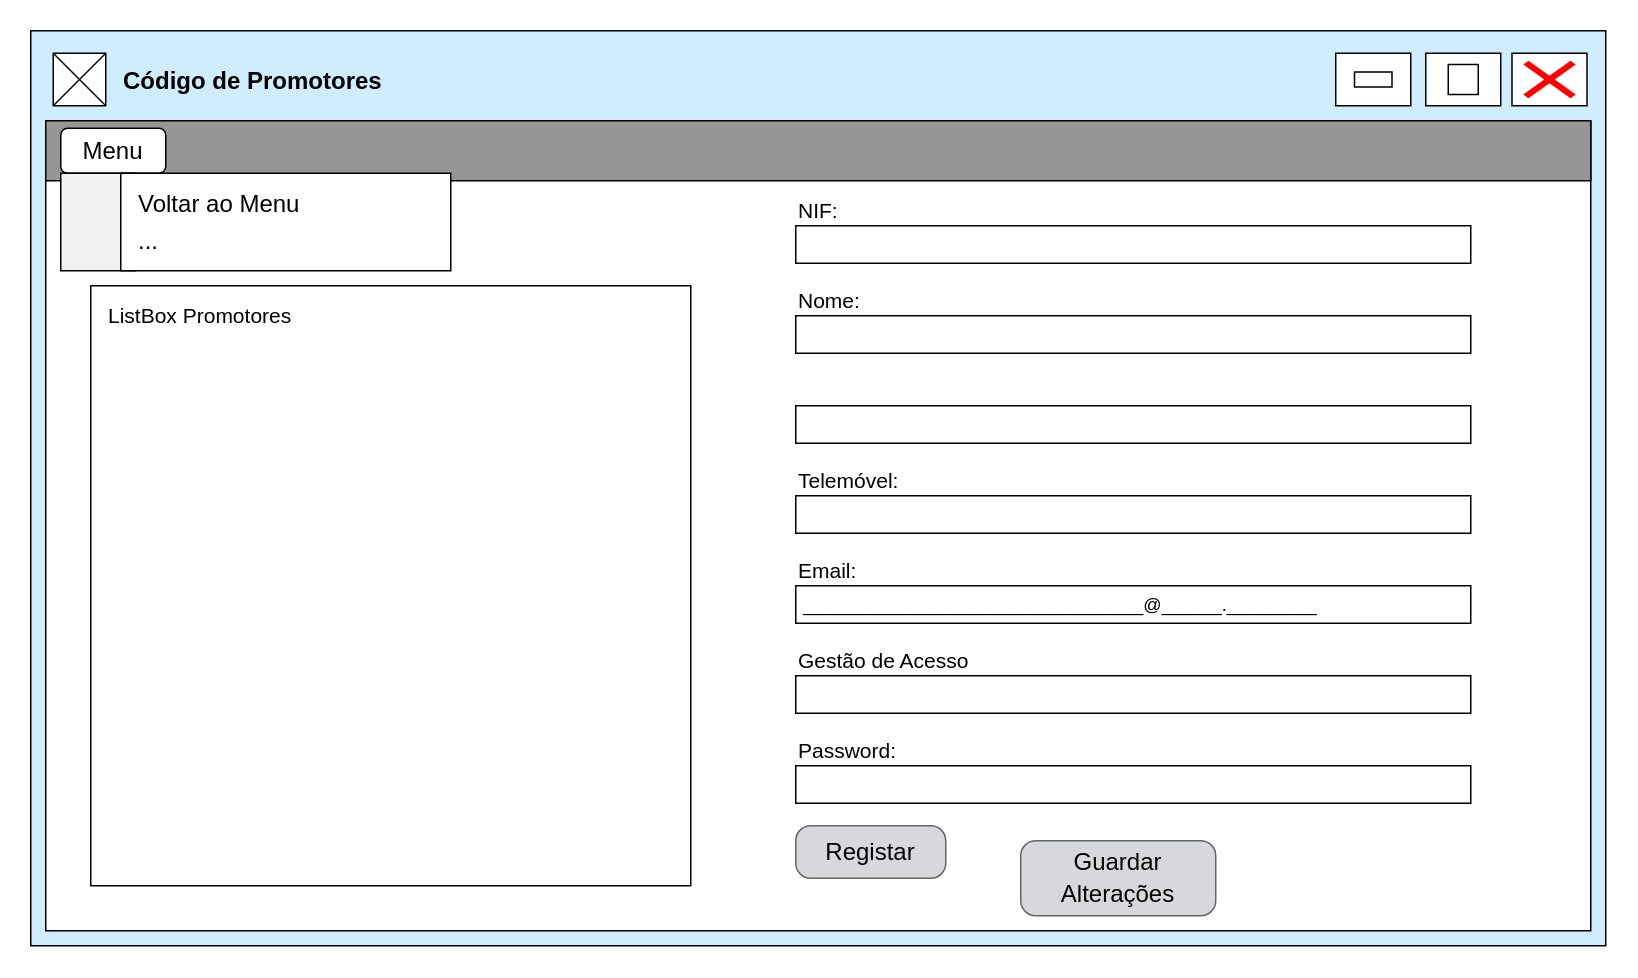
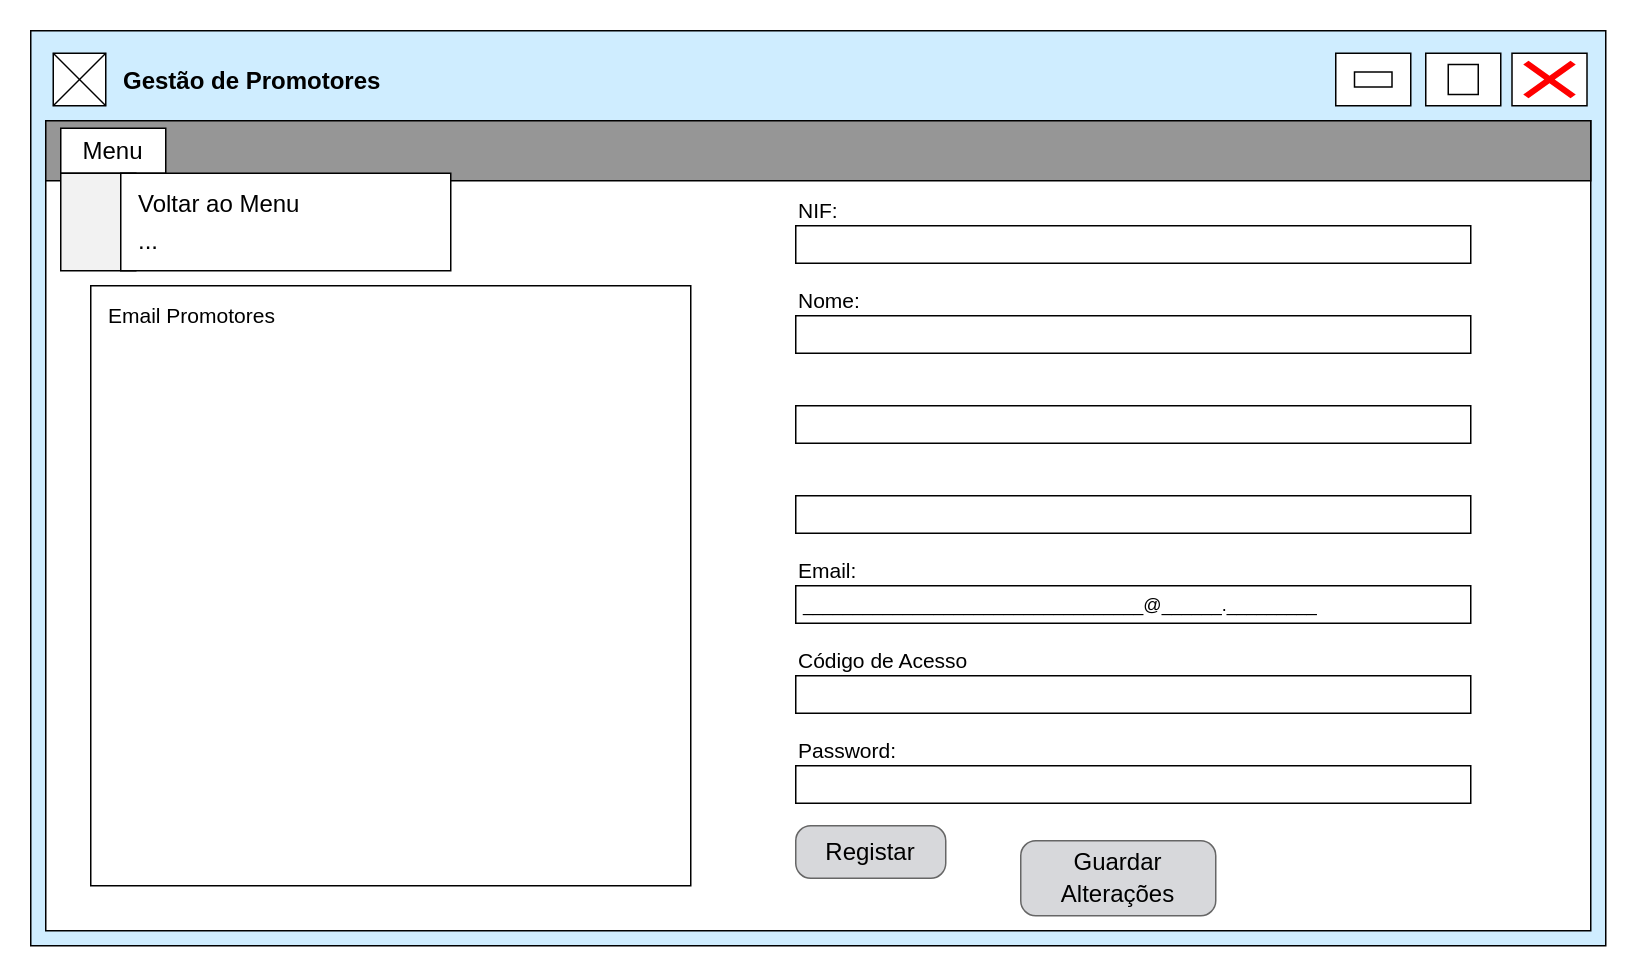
node "Código de Promotores": label "Código de Promotores" -> "Gestão de Promotores"
node "Menu": shape rounded rectangle -> rectangle
node "ListBox Promotores": label "ListBox Promotores" -> "Email Promotores"
node "Telemóvel:": removed
node "Gestão de Acesso": label "Gestão de Acesso" -> "Código de Acesso"
